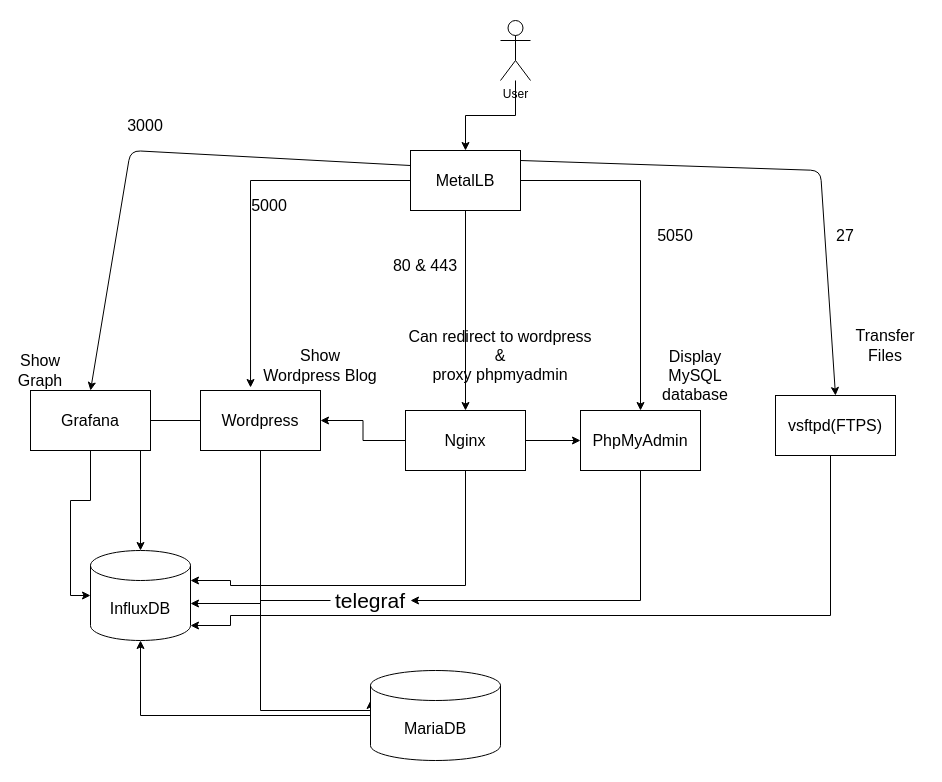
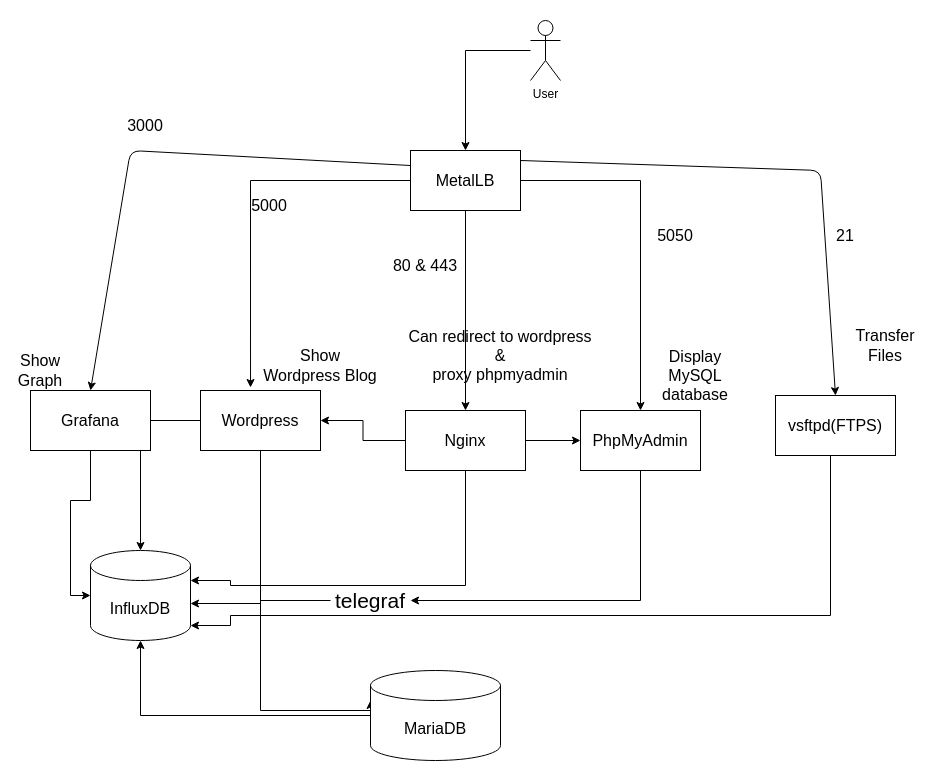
node "User": moved (516, 51) -> (546, 51)
node "27": label "27" -> "21"
